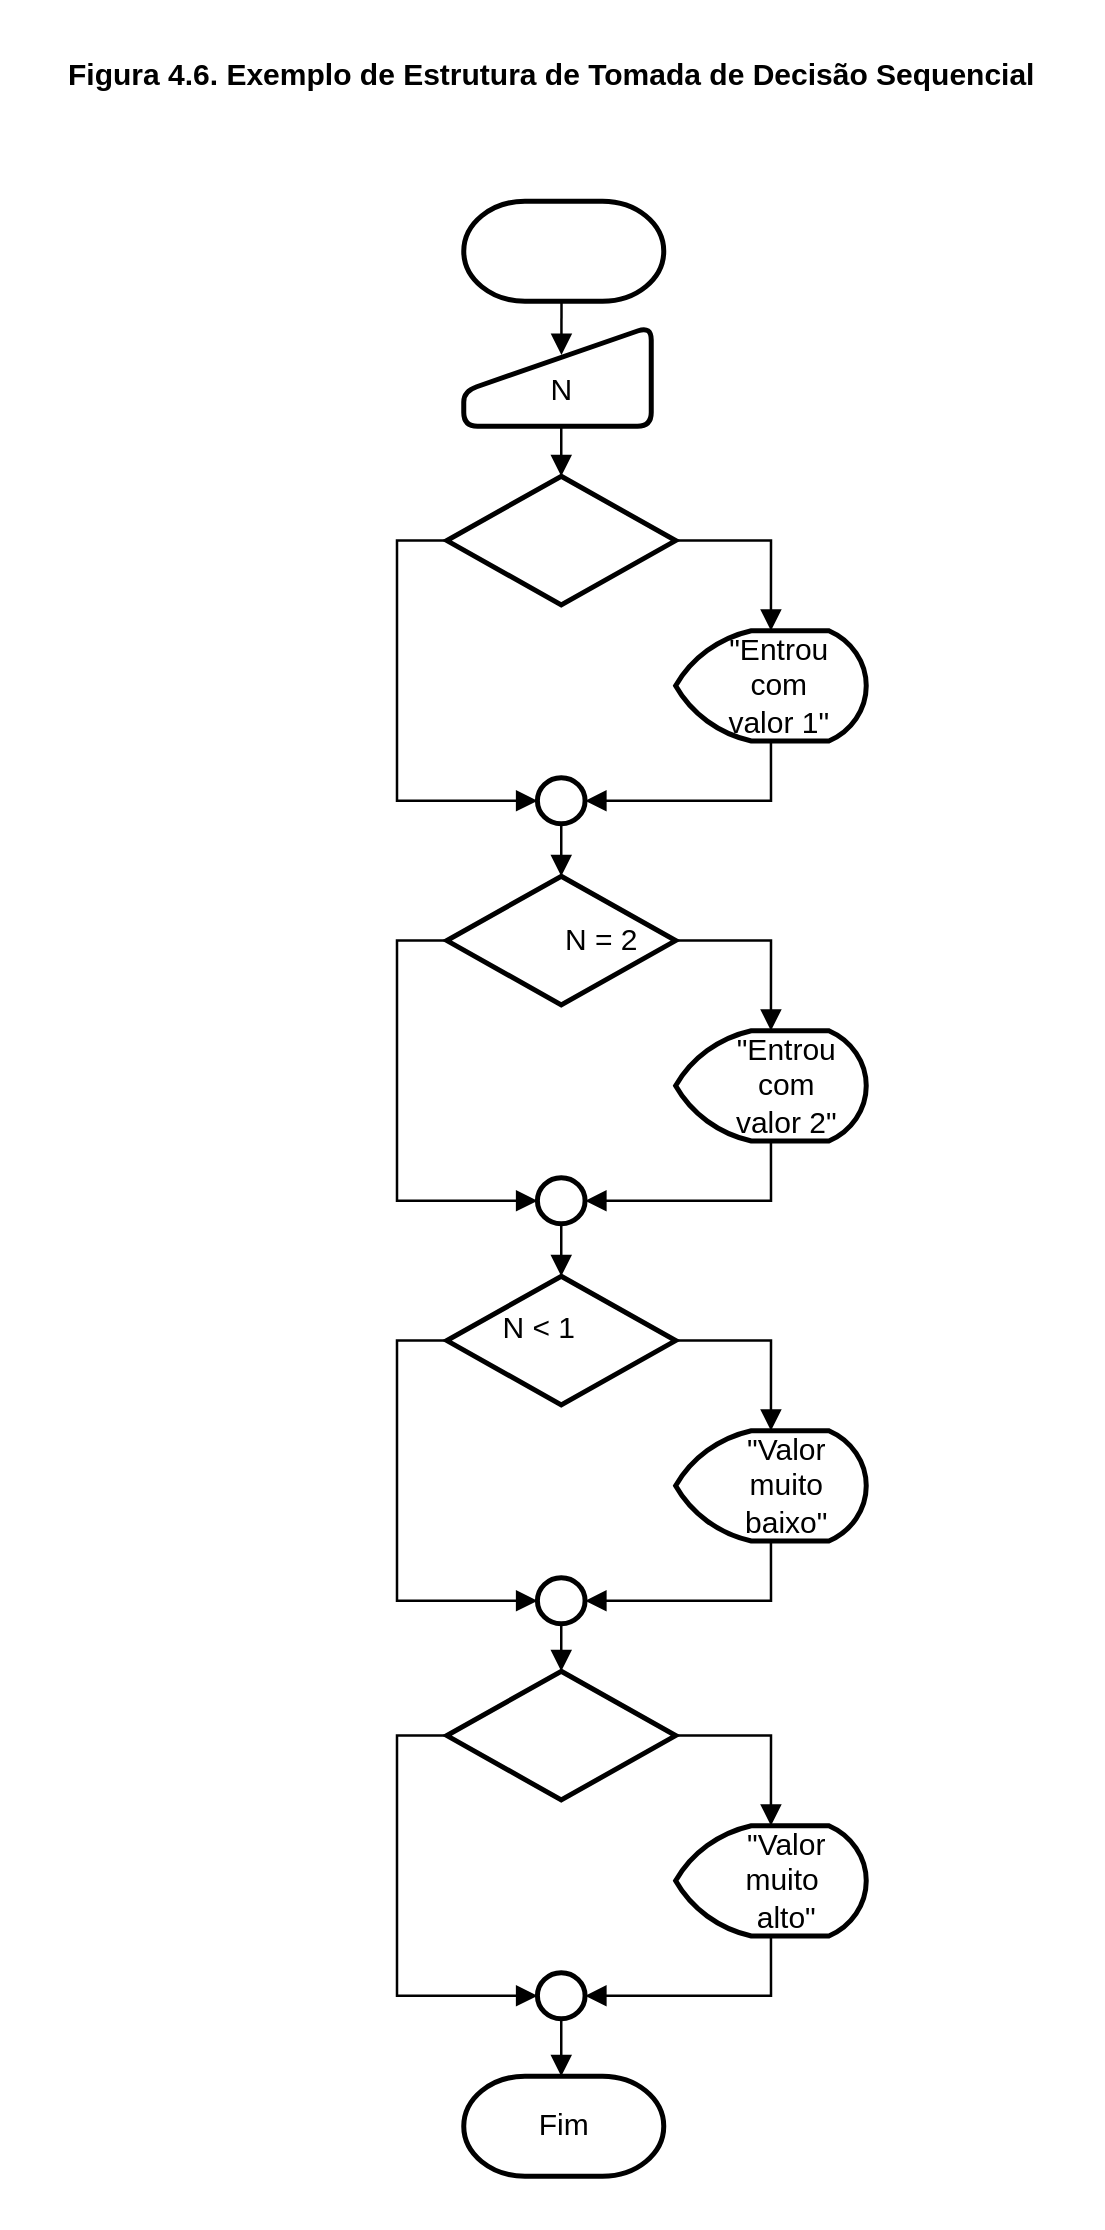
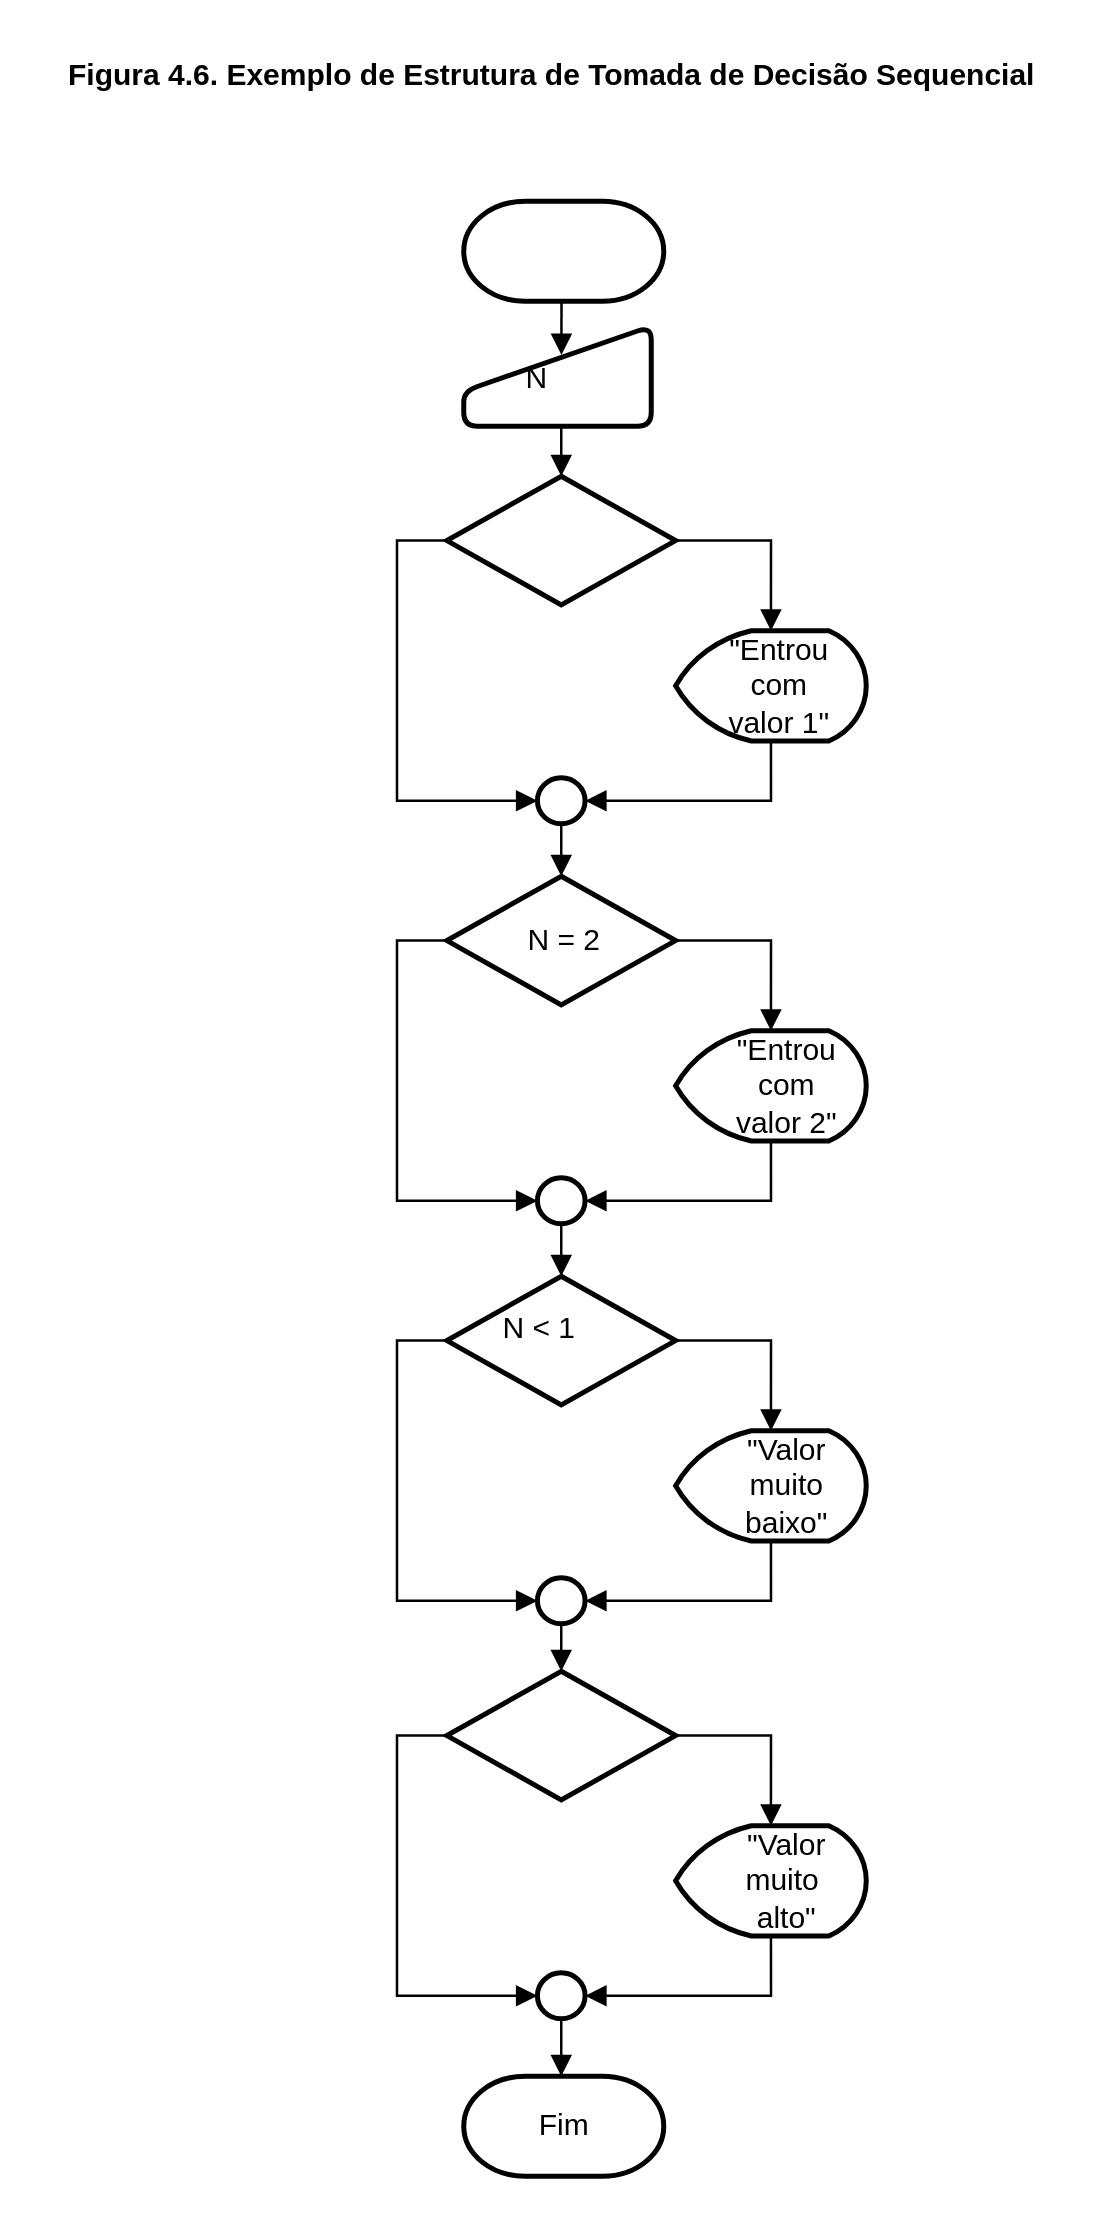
node "N": moved (561, 391) -> (536, 379)
node "N = 2": moved (601, 941) -> (564, 941)
